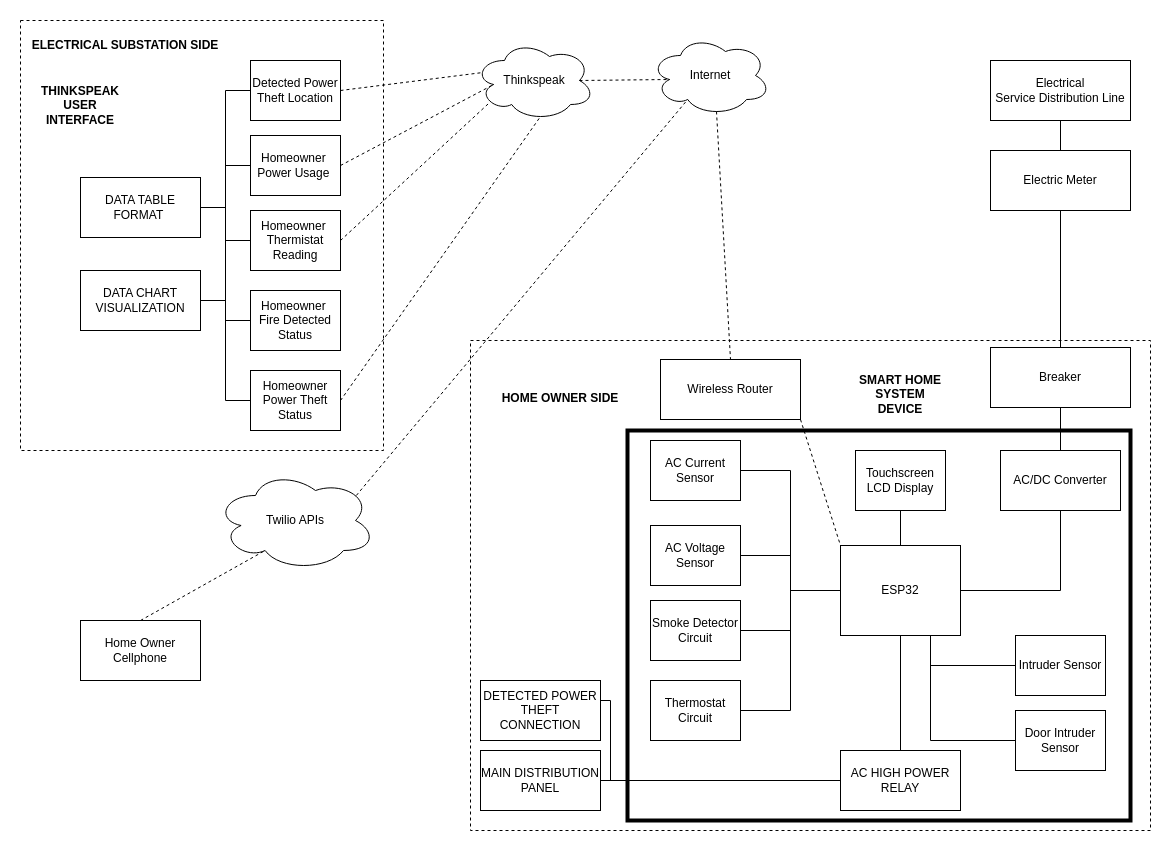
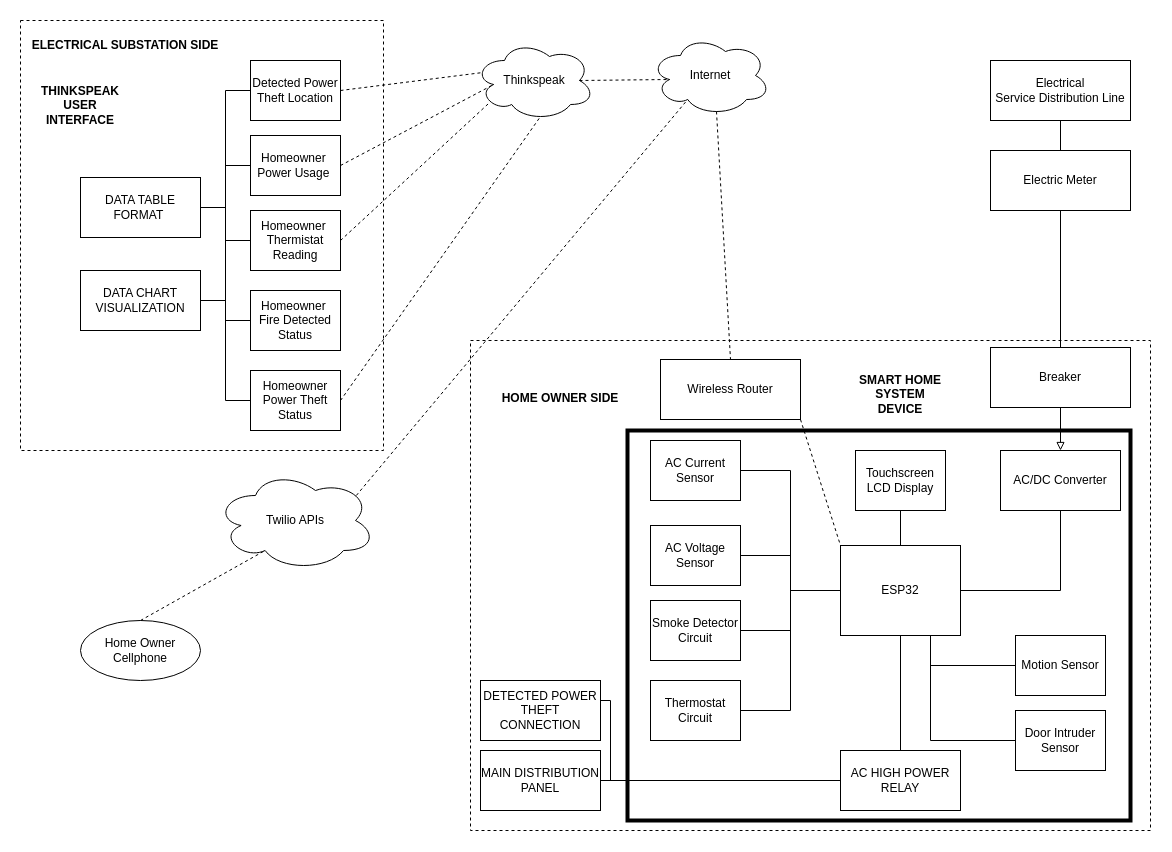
edge "Breaker" -- "AC/DC Converter": arrowhead none -> block
node "Home Owner Cellphone": shape rectangle -> ellipse
node "Intruder Sensor": label "Intruder Sensor" -> "Motion Sensor"
